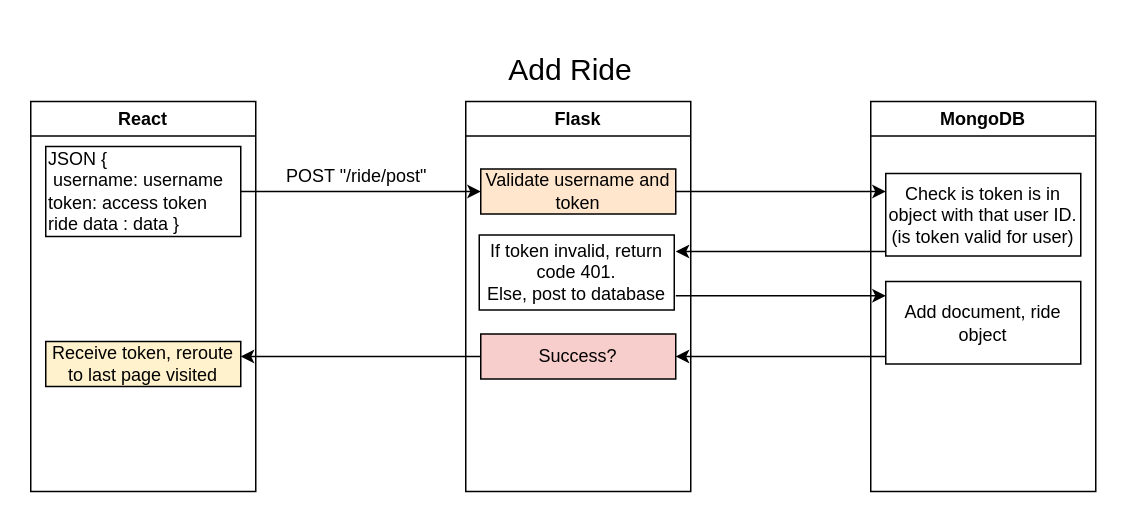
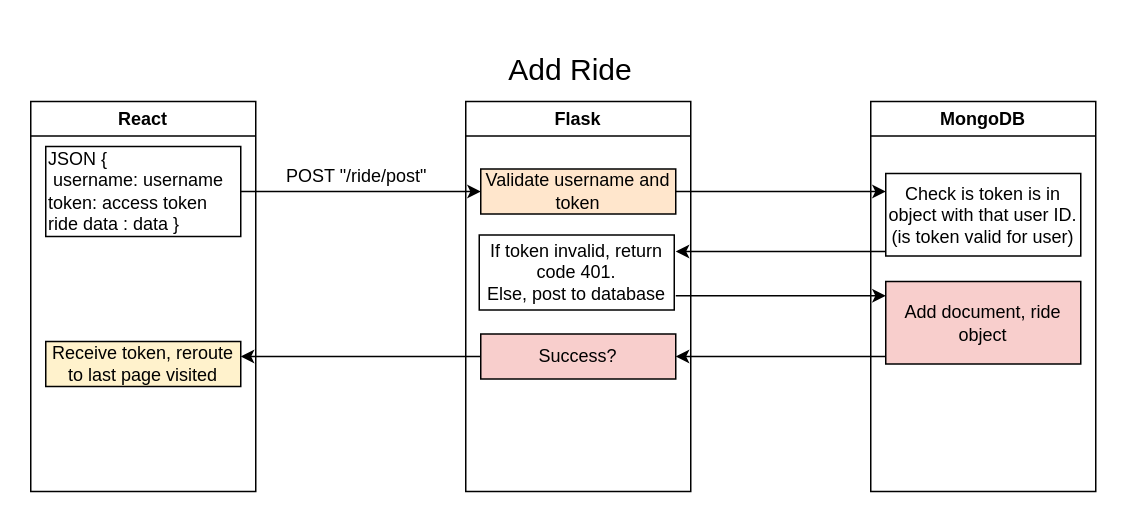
node "Add document, ride object": fillcolor #ffffff -> #f8cecc
